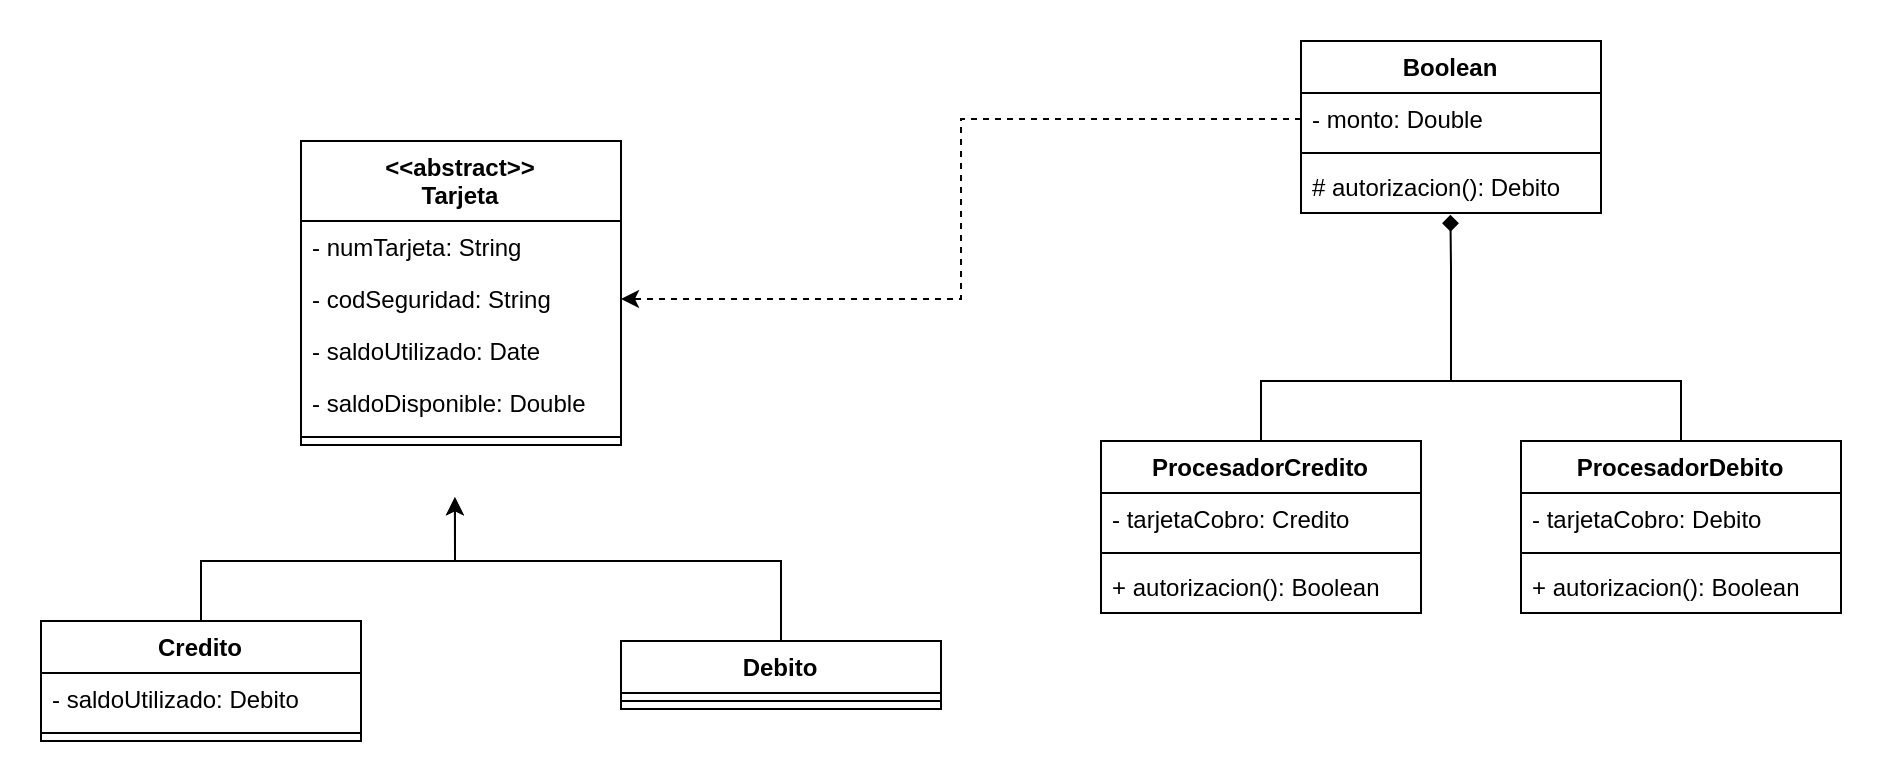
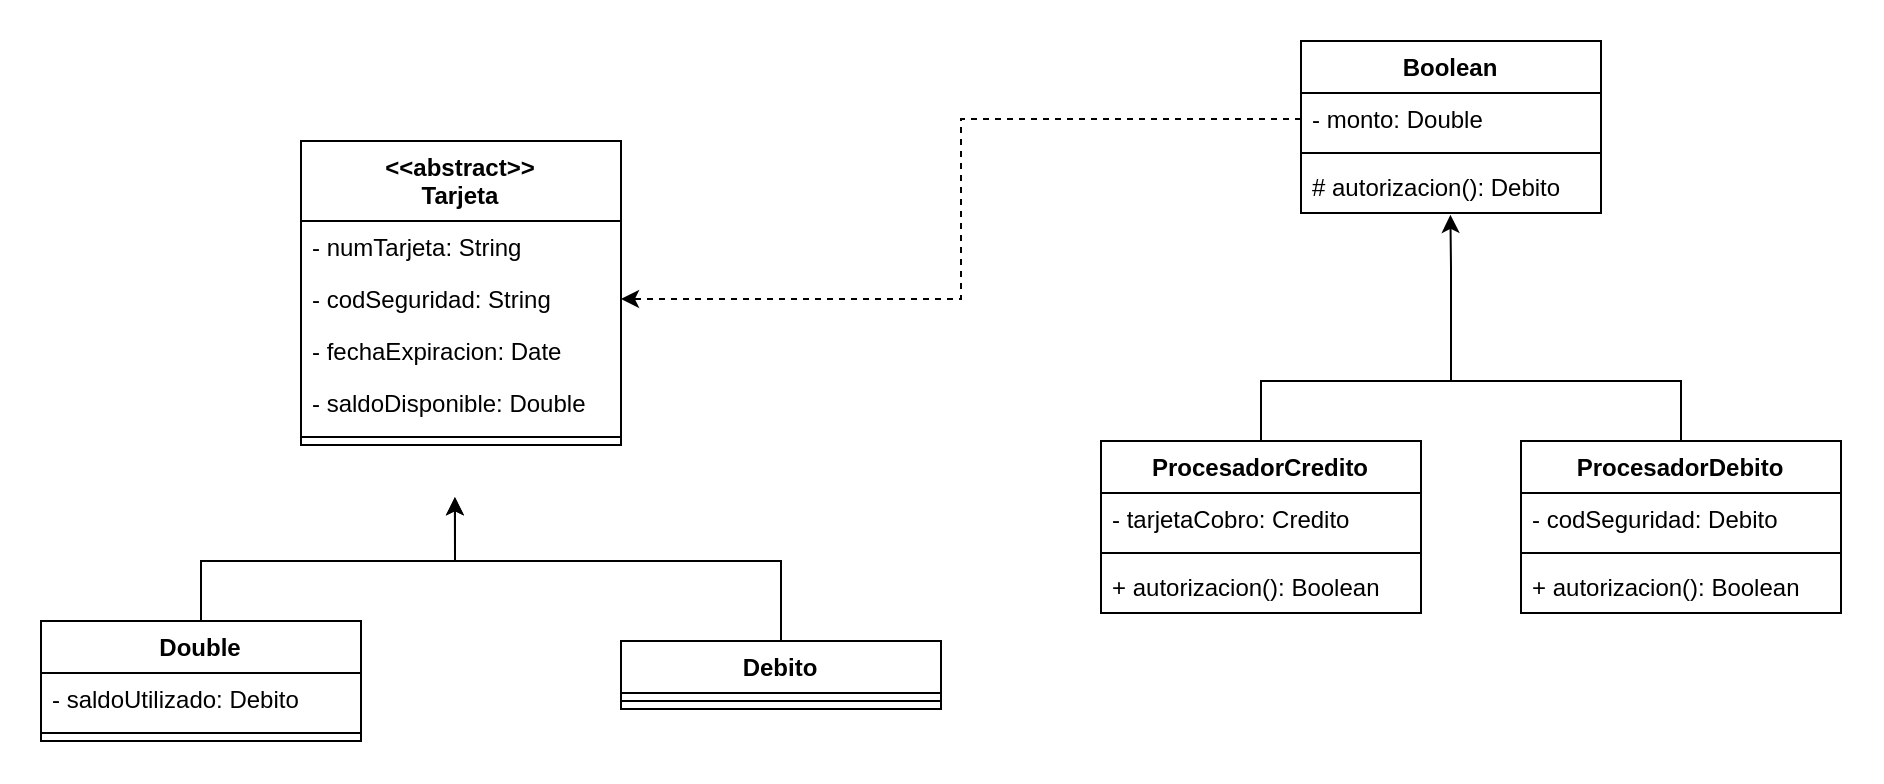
edge "ProcesadorCredito" -> "# autorizacion(): Debito": arrowhead diamond -> classic
node "- saldoUtilizado: Date": label "- saldoUtilizado: Date" -> "- fechaExpiracion: Date"
node "- tarjetaCobro: Debito": label "- tarjetaCobro: Debito" -> "- codSeguridad: Debito"
node "Credito": label "Credito" -> "Double"
